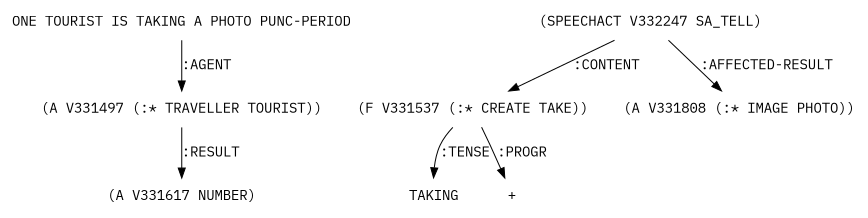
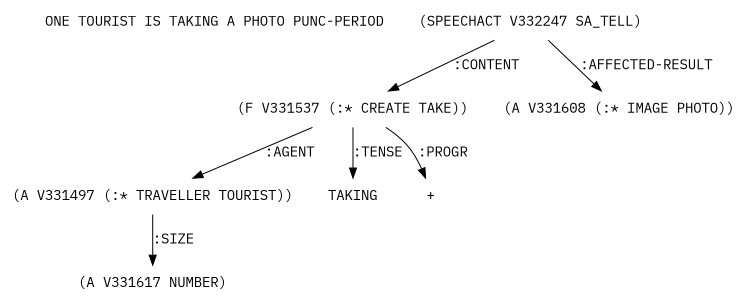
edge "ONE TOURIST IS TAKING A PHOTO PUNC-PERIOD" -> "(A V331497 (:* TRAVELLER TOURIST))": now "(F V331537 (:* CREATE TAKE))" -> "(A V331497 (:* TRAVELLER TOURIST))"
node "(A V331808 (:* IMAGE PHOTO))": label "(A V331808 (:* IMAGE PHOTO))" -> "(A V331608 (:* IMAGE PHOTO))"
edge "(A V331497 (:* TRAVELLER TOURIST))" -> "(A V331617 NUMBER)": label ":RESULT" -> ":SIZE"
